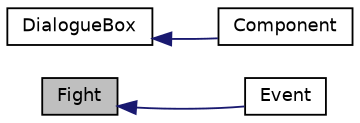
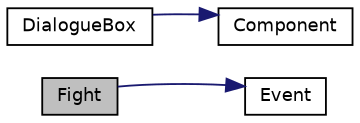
edge "Component" -> "DialogueBox": reversed
edge "Event" -> "Fight": reversed
